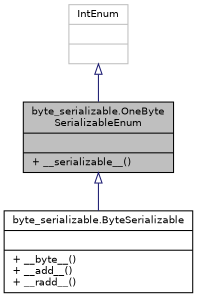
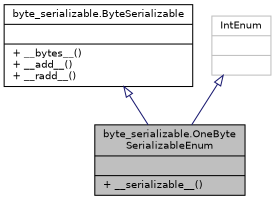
edge "byte_serializable.ByteSerializable" -> "byte_serializable.OneByte": reversed
node "byte_serializable.ByteSerializable": text "+ __byte__()" -> "+ __bytes__()"
